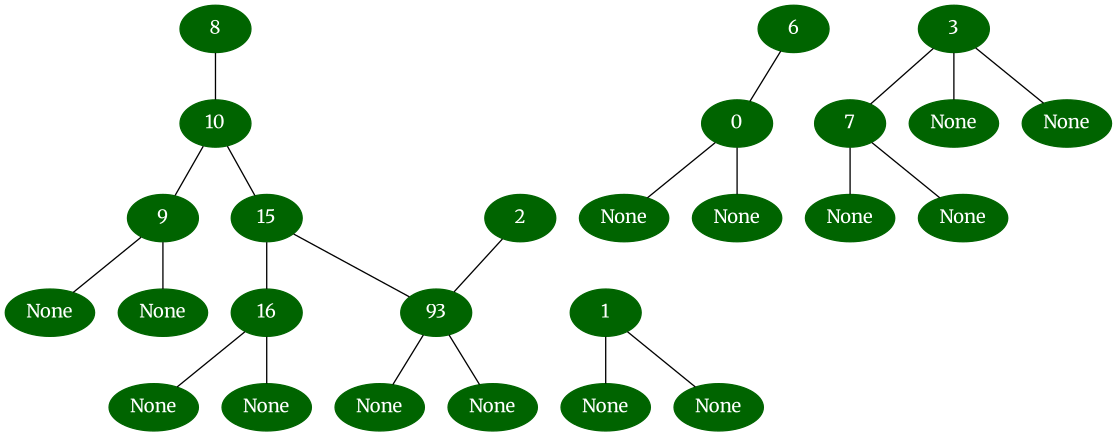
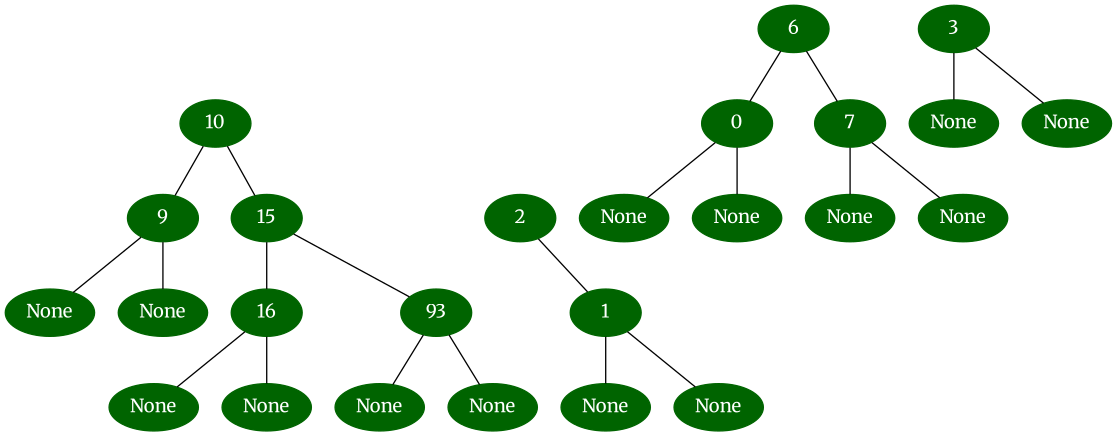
node "8": removed
edge "3" -- "7": now "6" -- "7"
edge "2" -- "93": now "2" -- "1"
